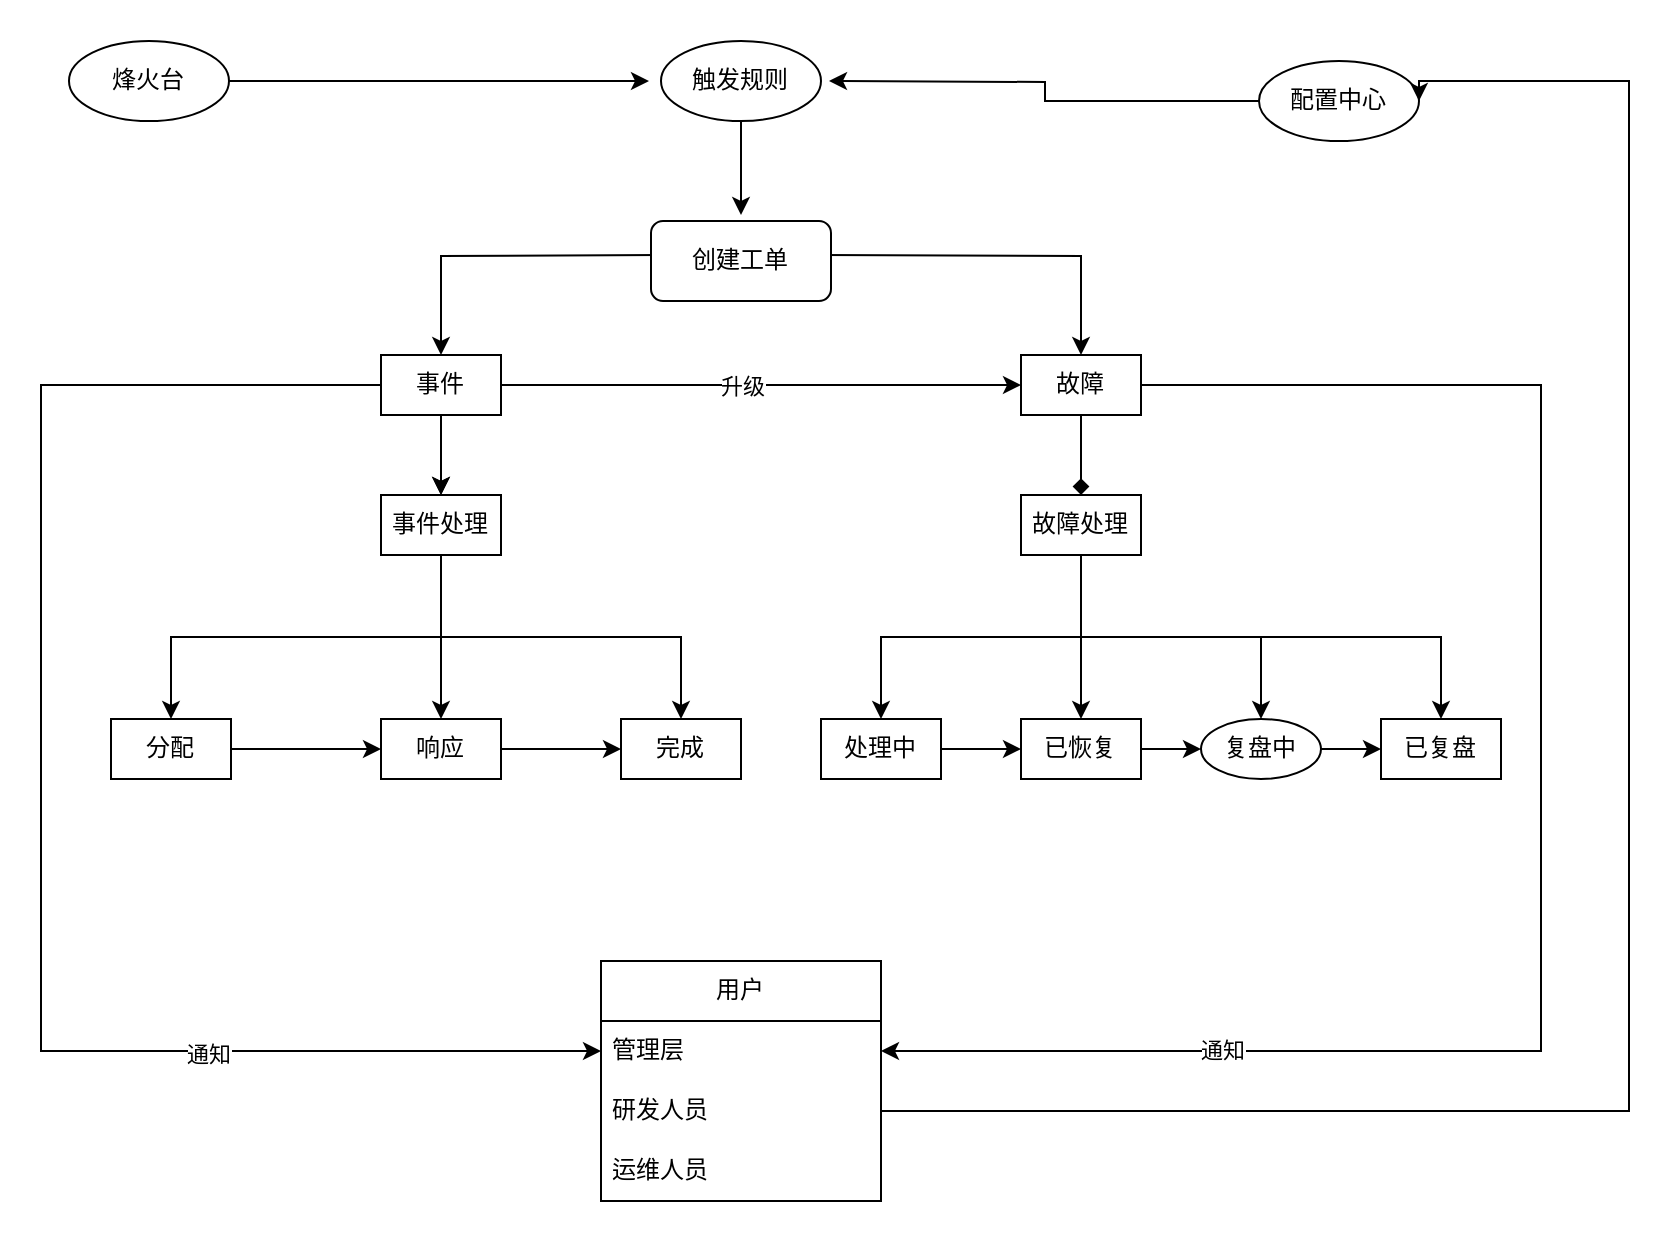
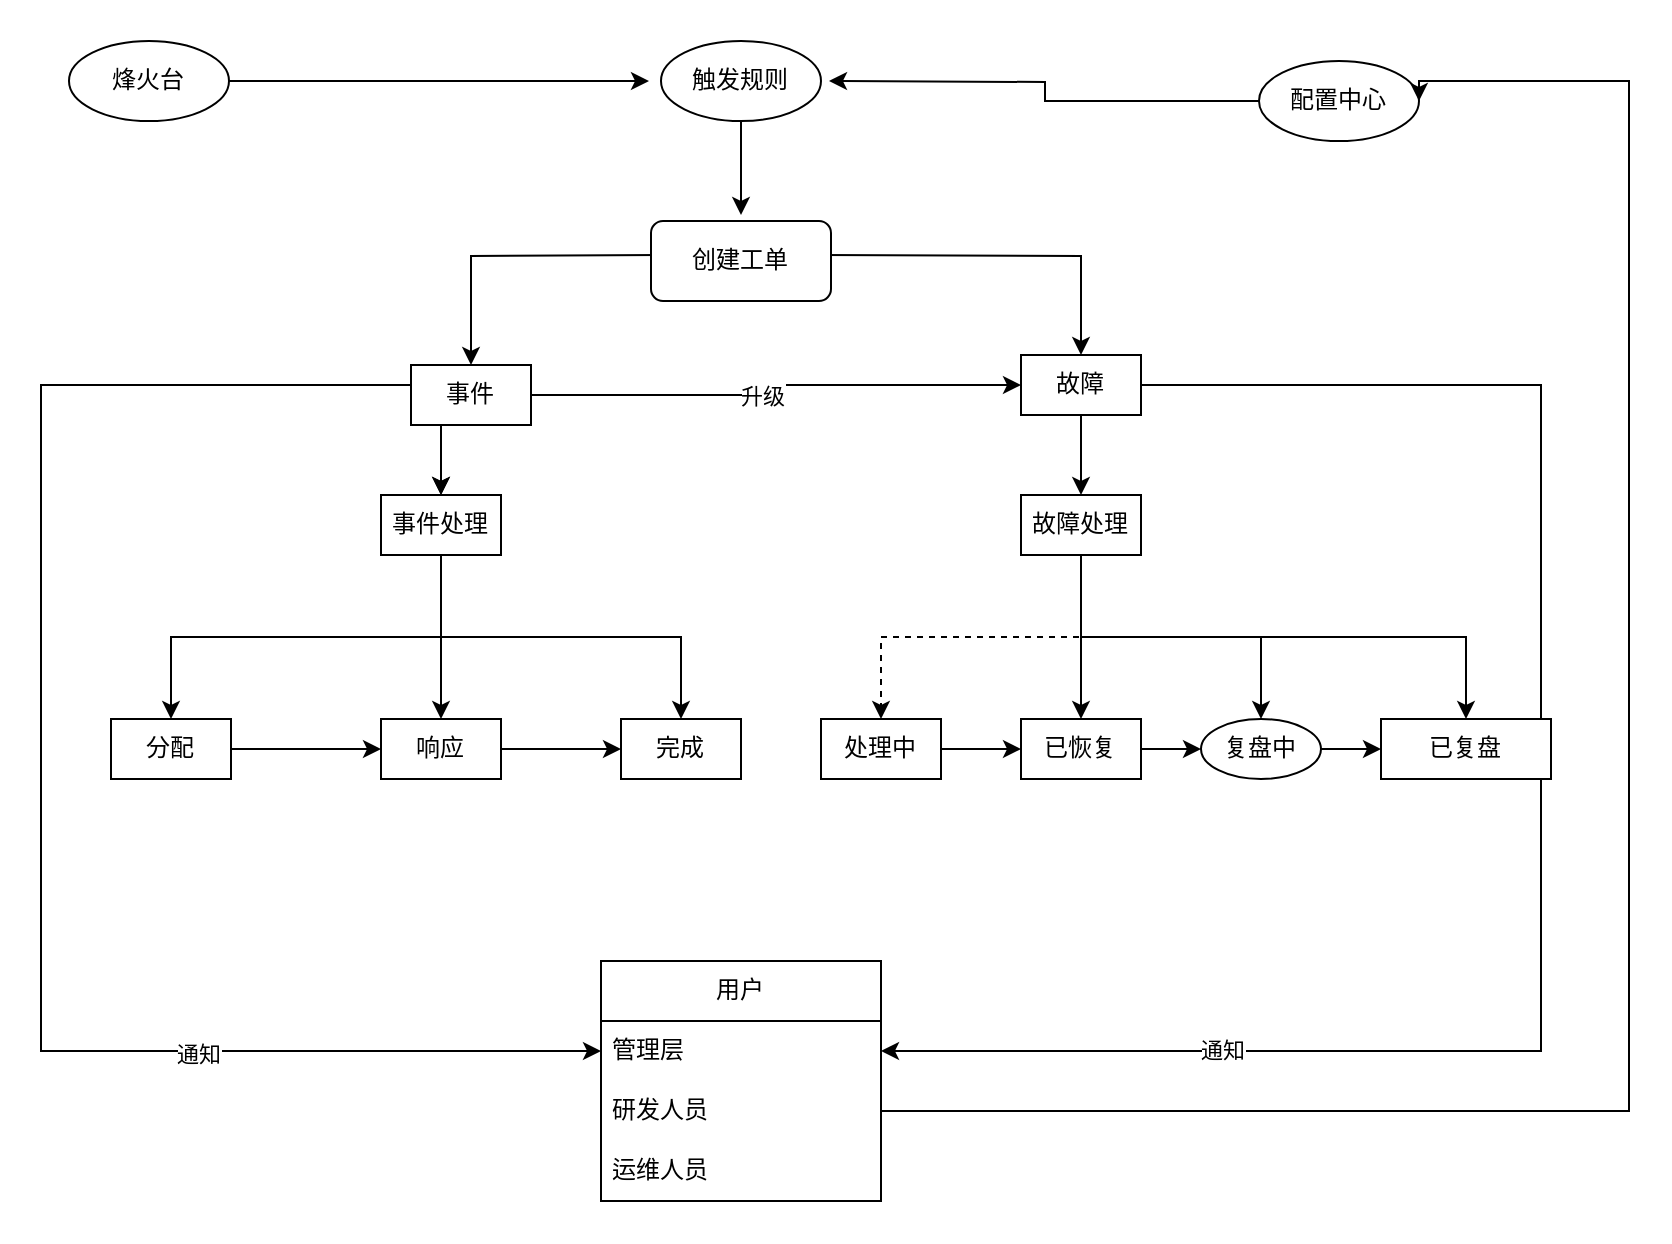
node "事件": moved (441, 385) -> (471, 395)
edge "故障" -> "故障处理": arrowhead diamond -> classic
edge "故障处理" -> "处理中": style solid -> dashed
node "已复盘": size 120x60 -> 170x60
